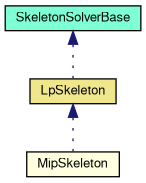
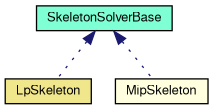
edge "MipSkeleton" -> "LpSkeleton": now "MipSkeleton" -> "SkeletonSolverBase"
